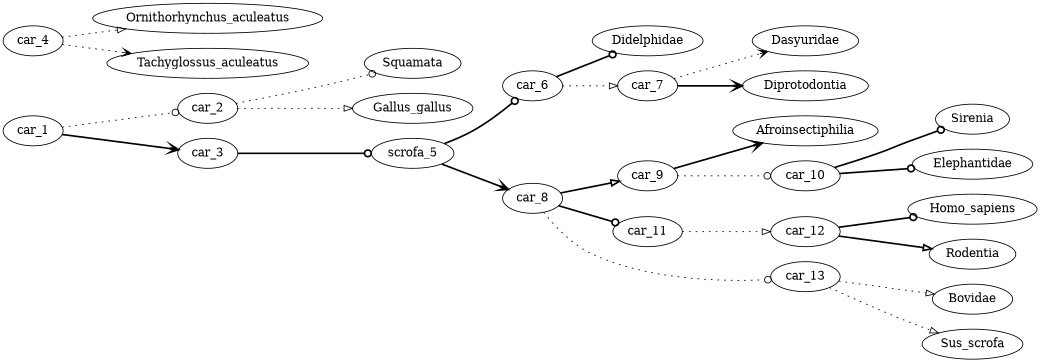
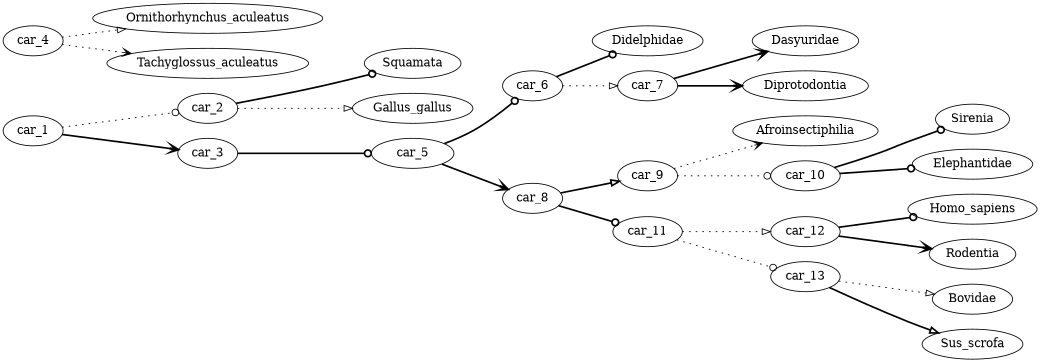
edge "car_7" -> "Dasyuridae": style dotted -> bold
edge "car_2" -> "Squamata": style dotted -> bold
node "scrofa_5": label "scrofa_5" -> "car_5"
edge "car_9" -> "Afroinsectiphilia": style bold -> dotted
edge "car_12" -> "Rodentia": arrowhead onormal -> vee
edge "car_8" -> "car_13": now "car_11" -> "car_13"
edge "car_13" -> "Sus_scrofa": style dotted -> bold
